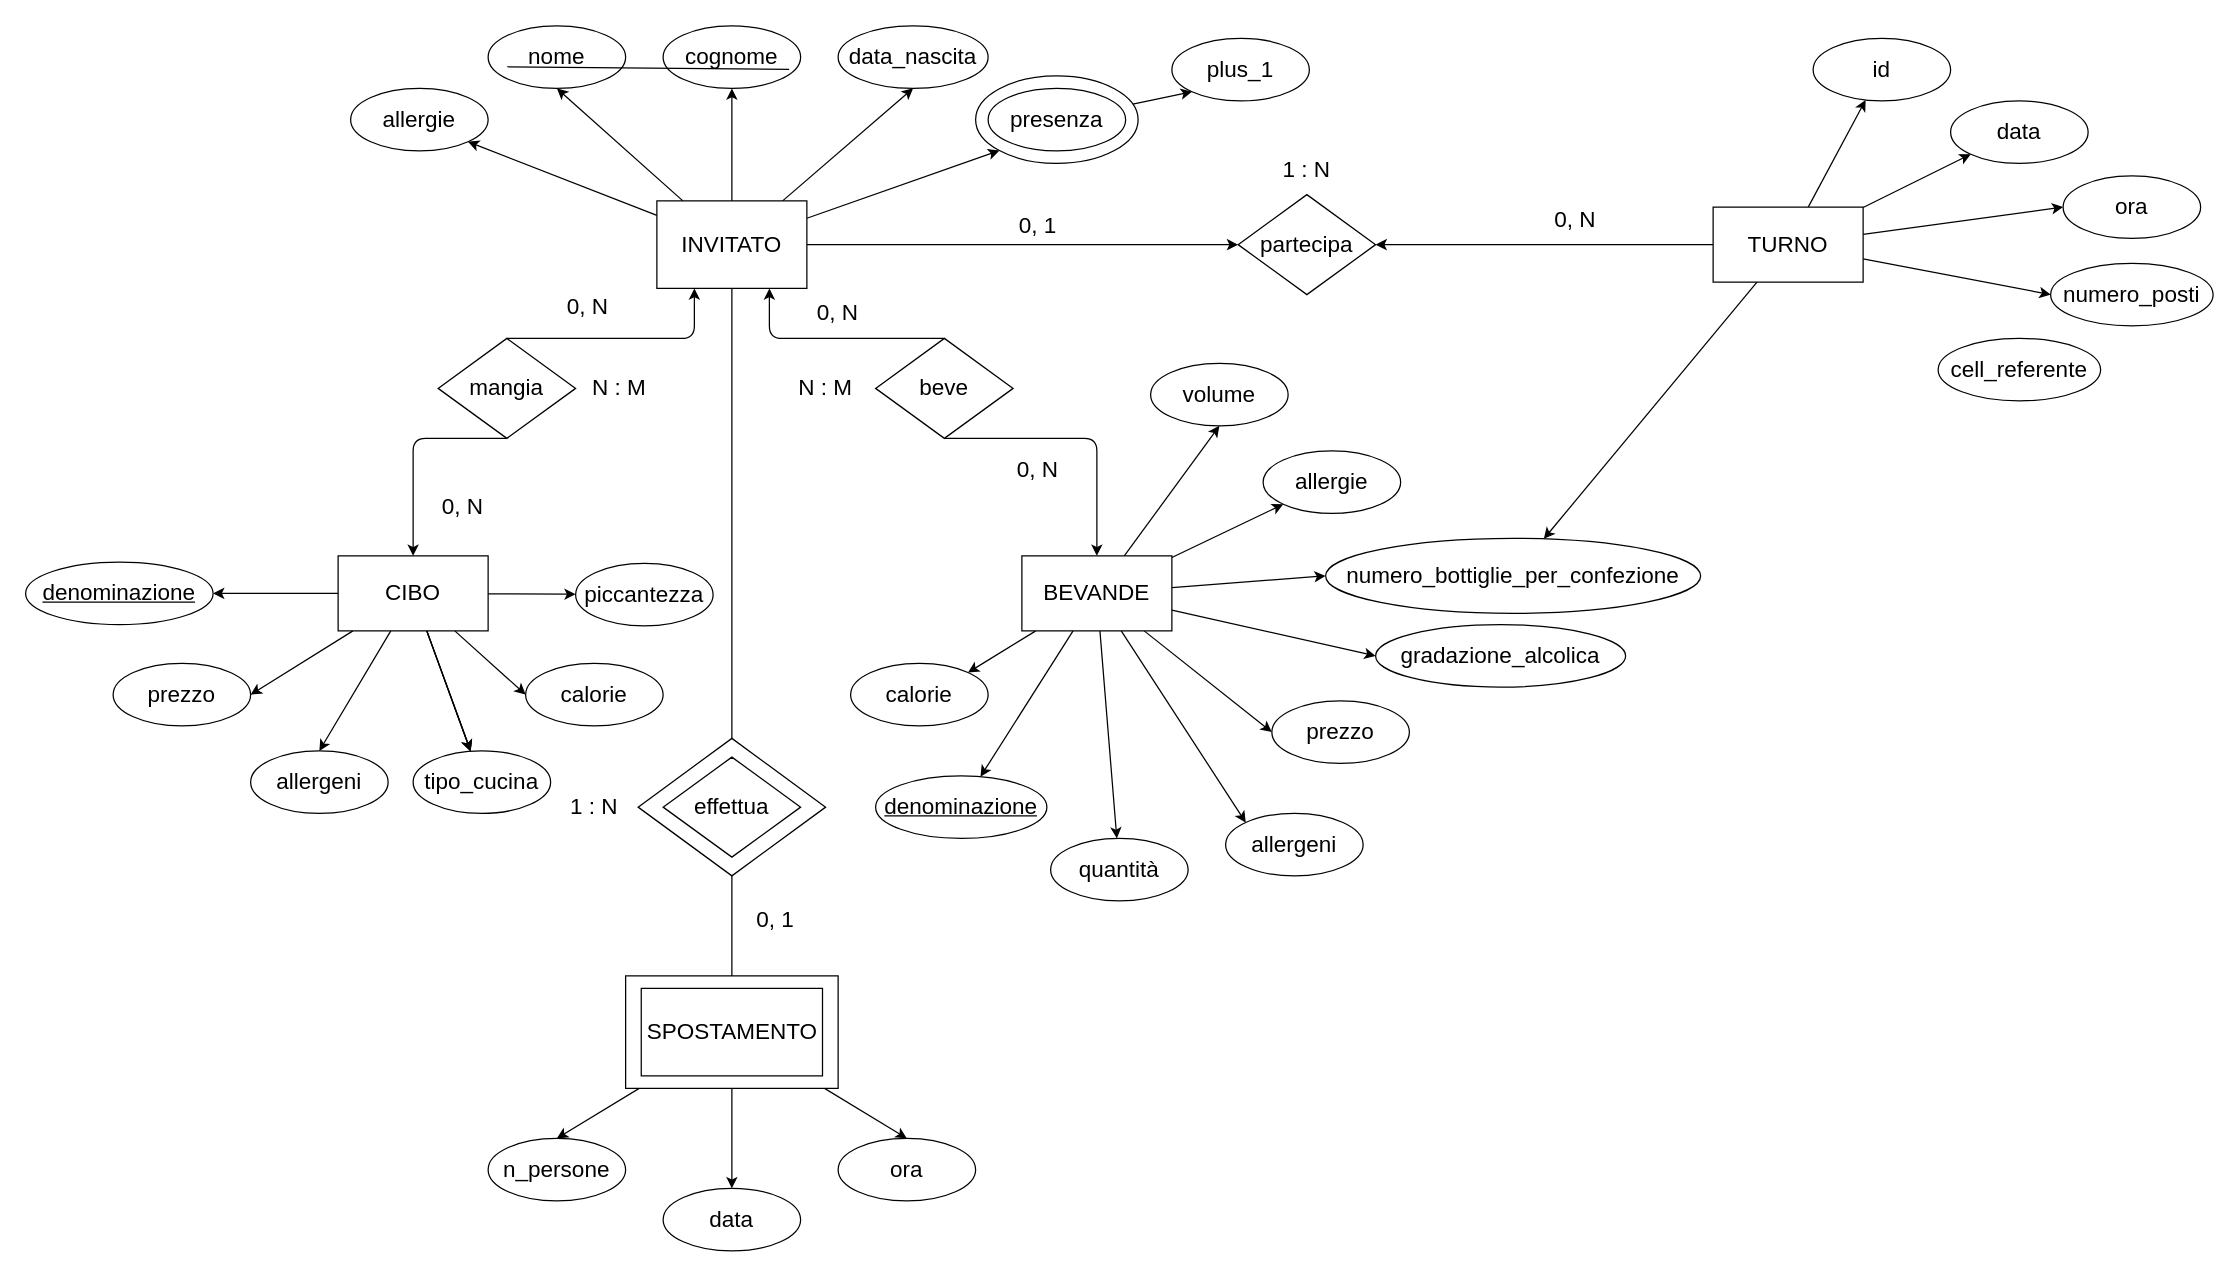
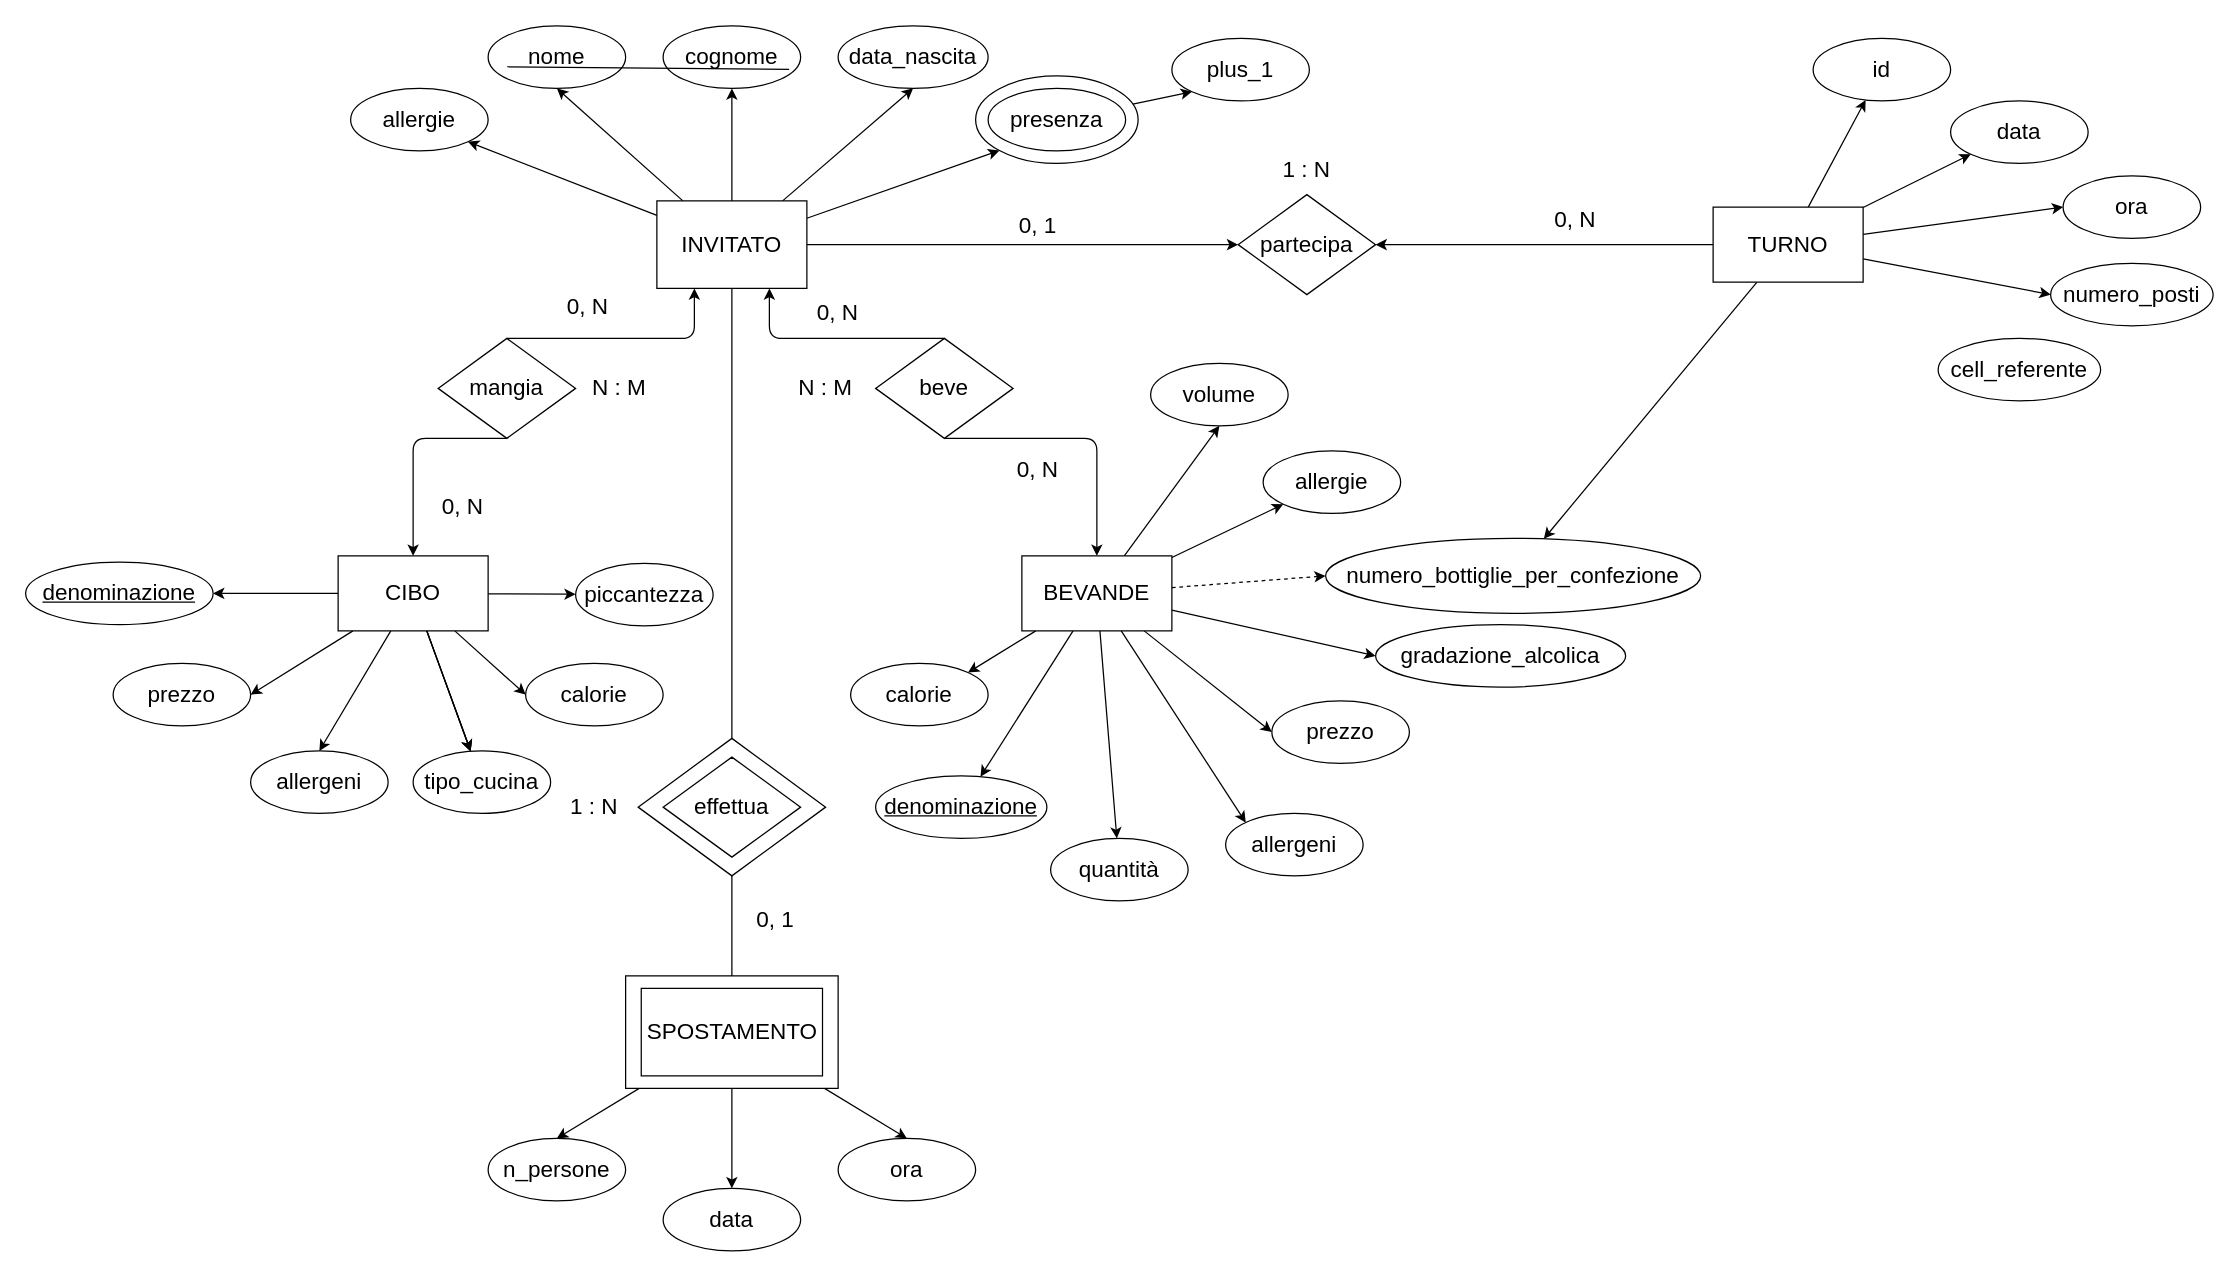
edge "BEVANDE" -> "numero_bottiglie_per_confezione": style solid -> dashed
